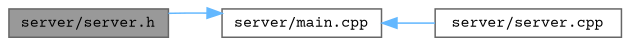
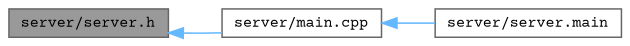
edge "server/server.h" -> "server/main.cpp": reversed
node "server/server.cpp": label "server/server.cpp" -> "server/server.main"
